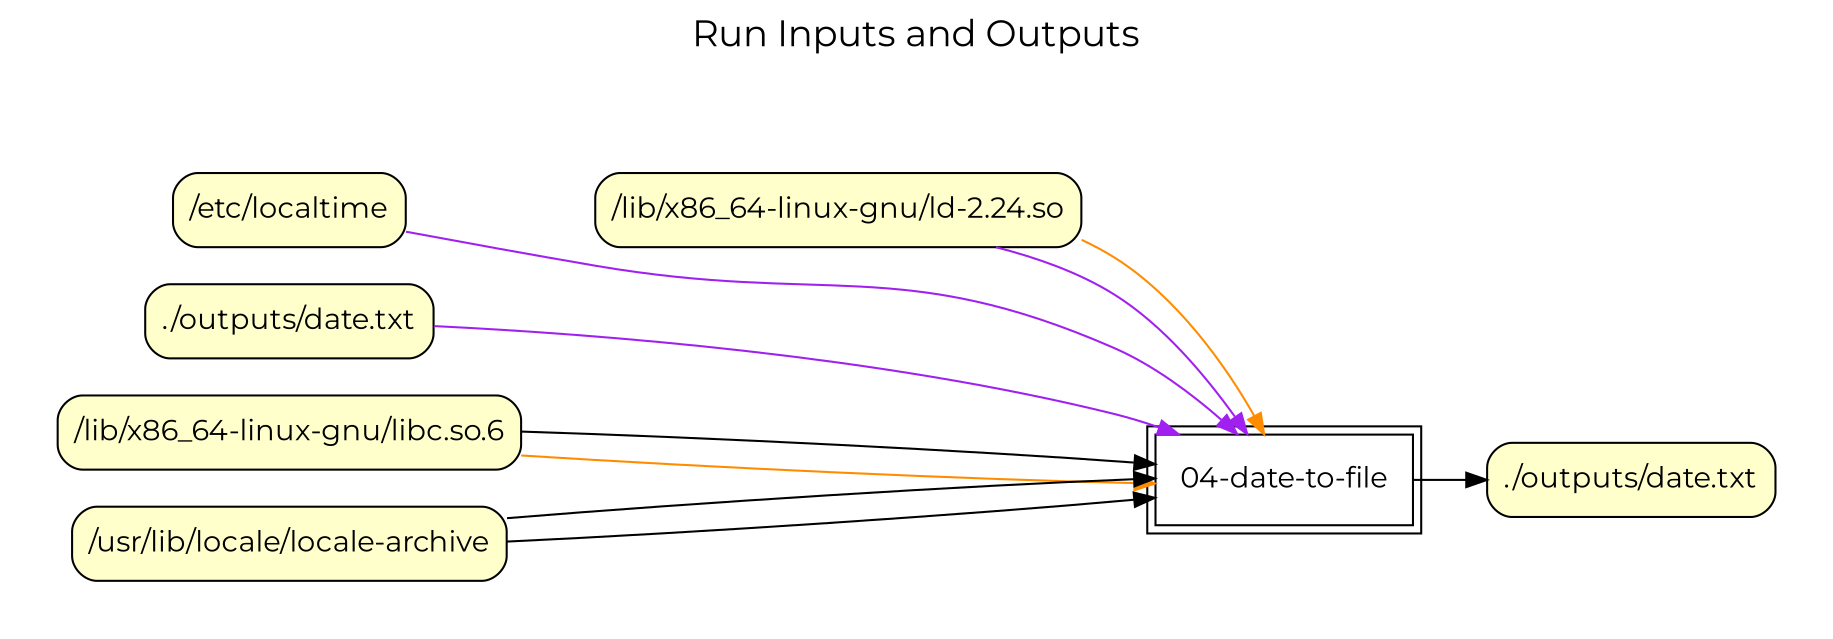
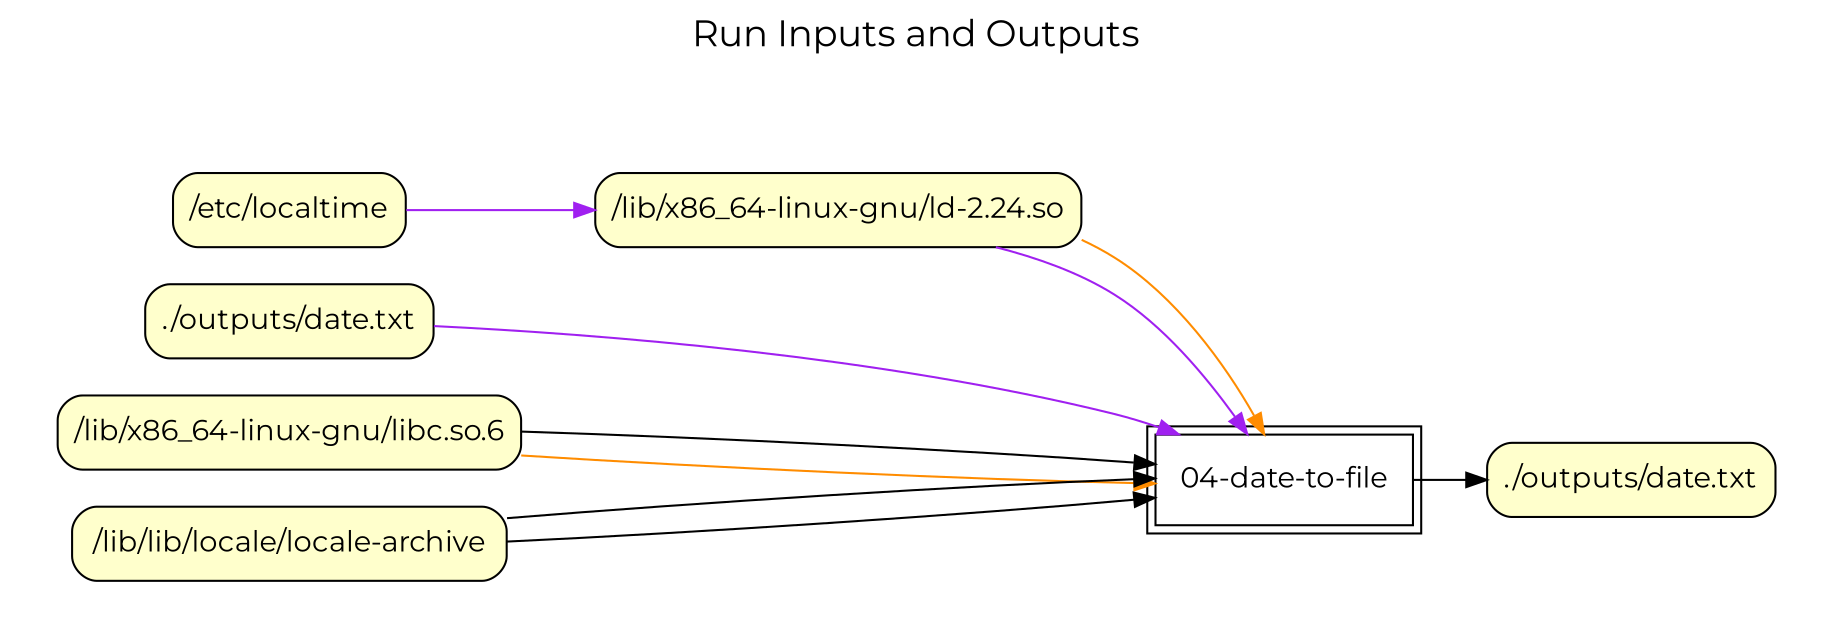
edge "/etc/localtime" -> "04-date-to-file": now "/etc/localtime" -> "/lib/x86_64-linux-gnu/ld-2.24.so"
node "/usr/lib/locale/locale-archive": label "/usr/lib/locale/locale-archive" -> "/lib/lib/locale/locale-archive"
